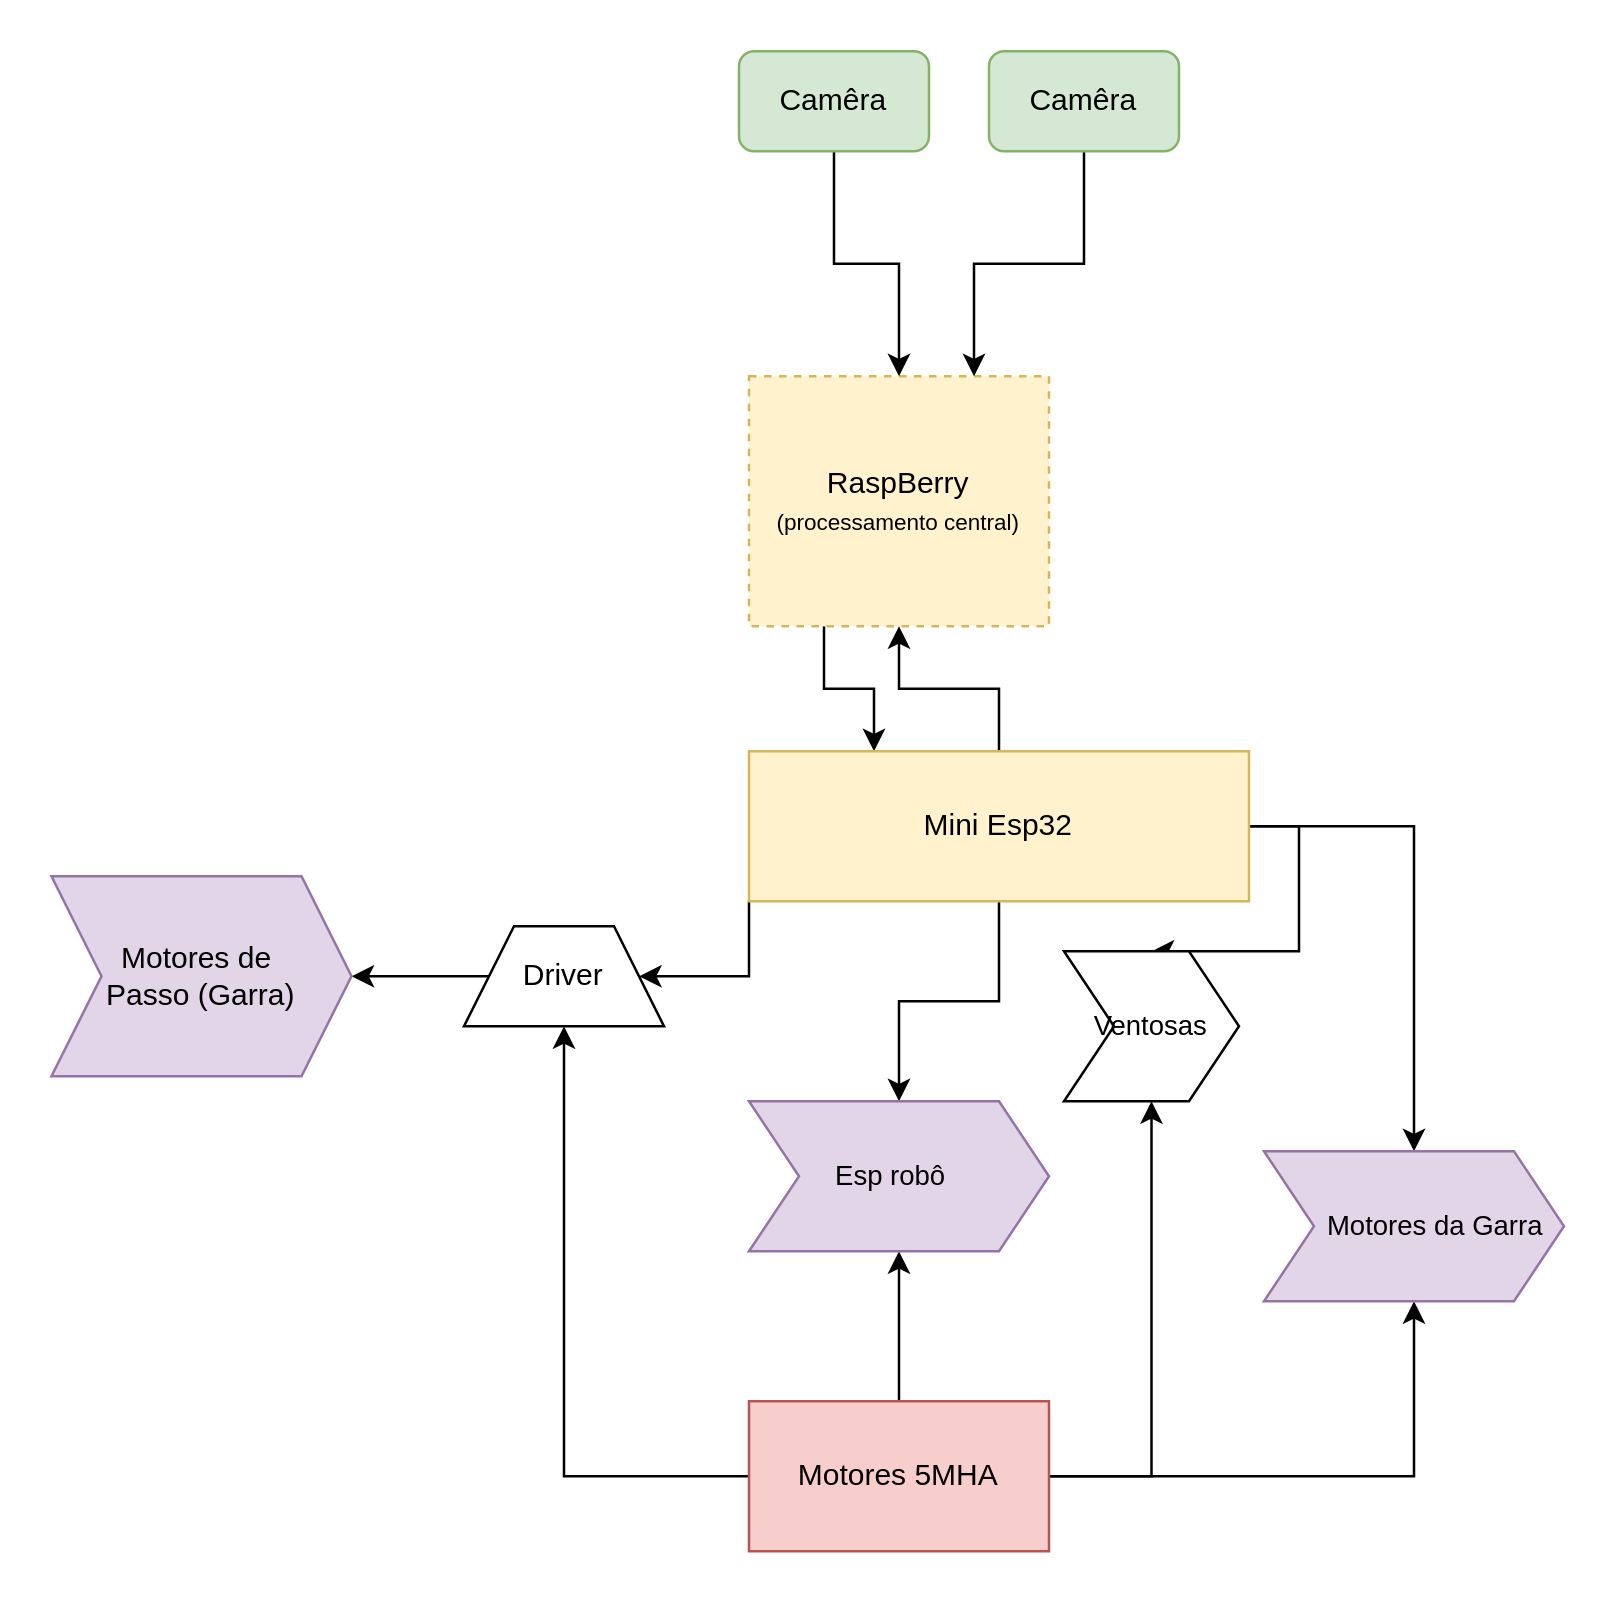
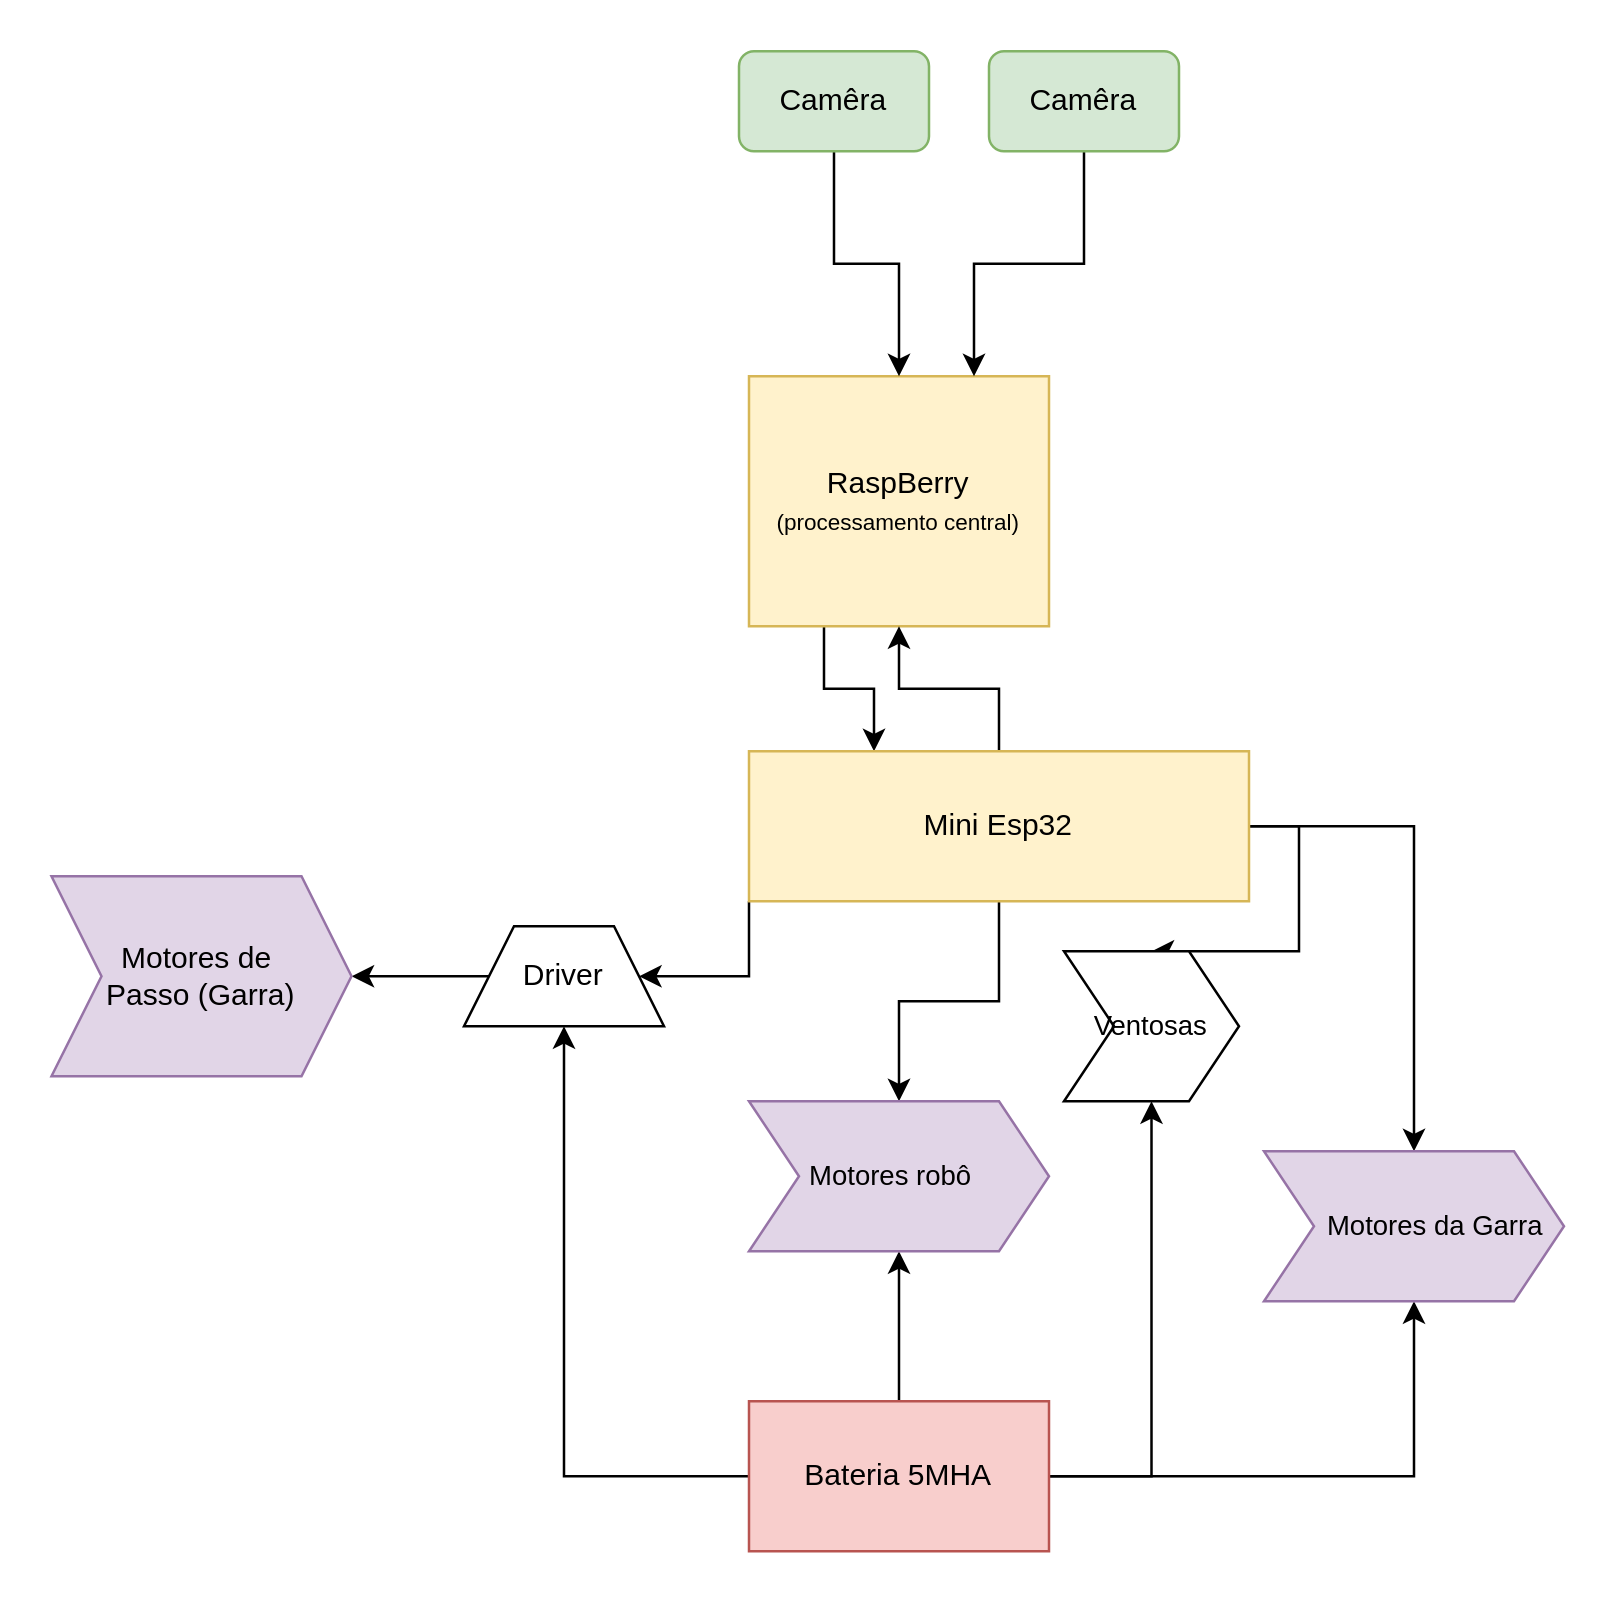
node "RaspBerry (processamento central)": style dashed -> solid
node "Esp robô": label "Esp robô" -> "Motores robô"
node "Motores 5MHA": label "Motores 5MHA" -> "Bateria 5MHA"
